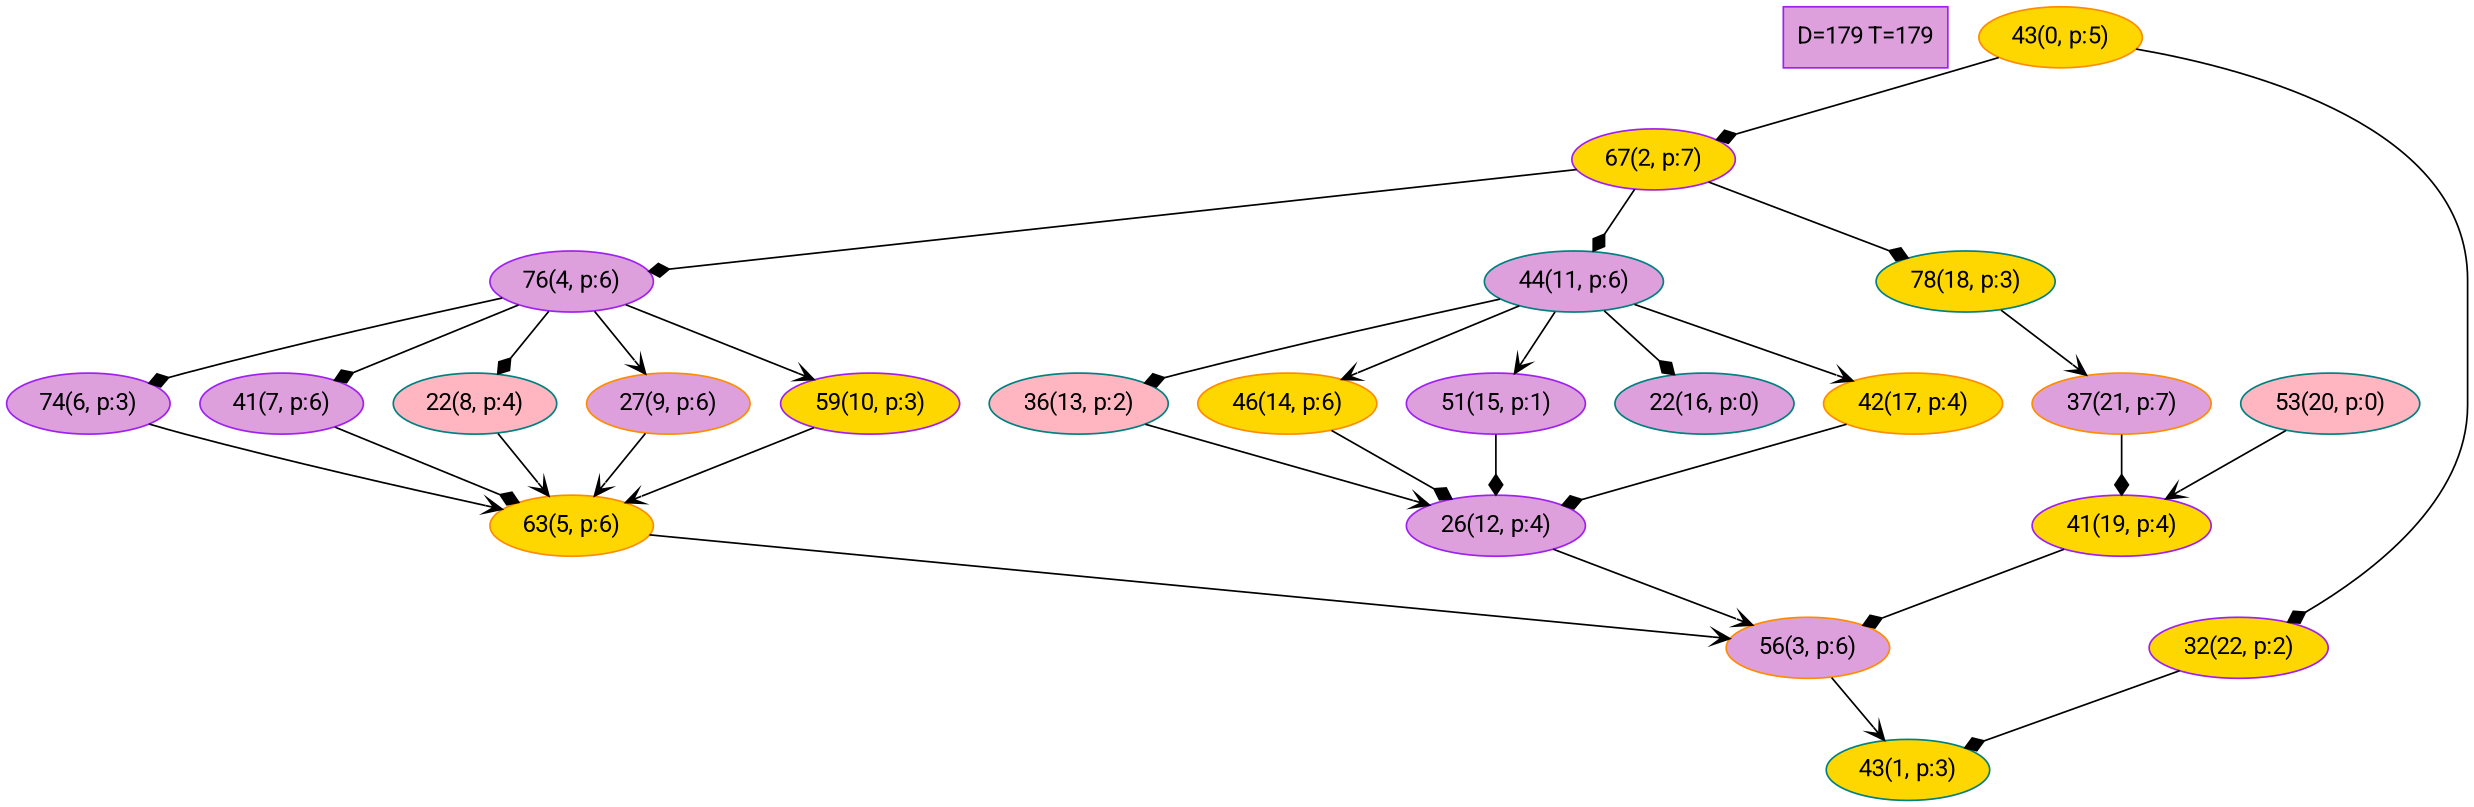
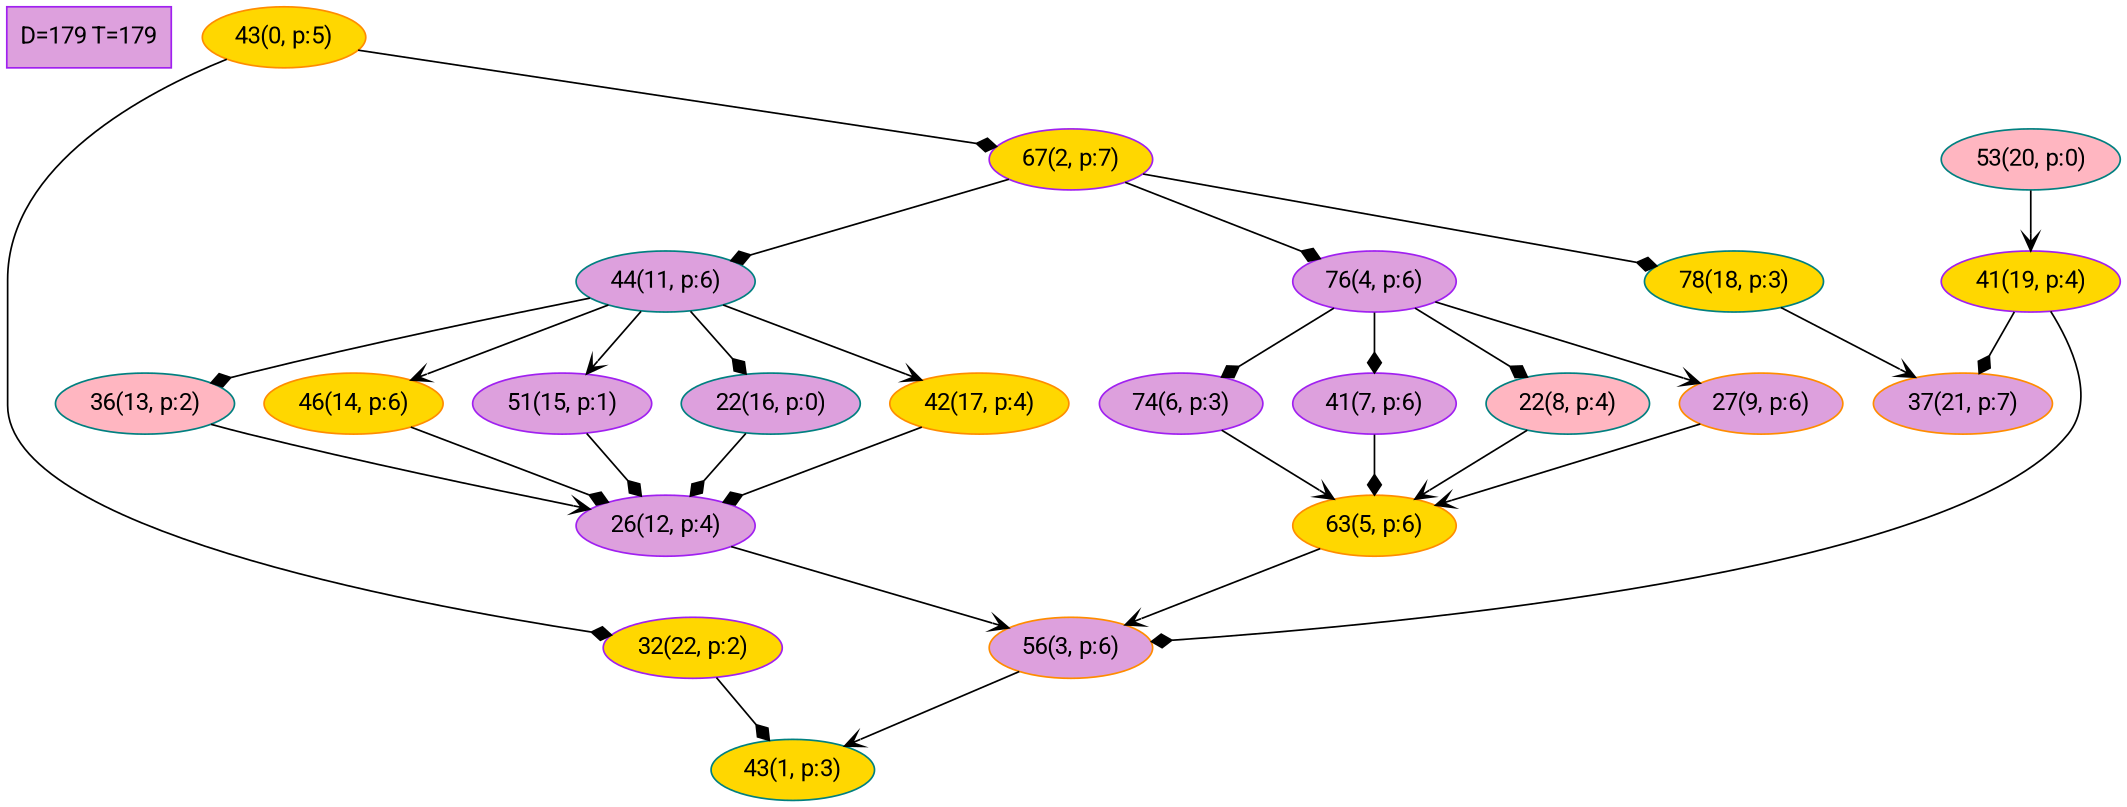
node "59(10, p:3)": removed
edge "37(21, p:7)" -> "41(19, p:4)": reversed
edge "22(16, p:0)" -> "26(12, p:4)": added
